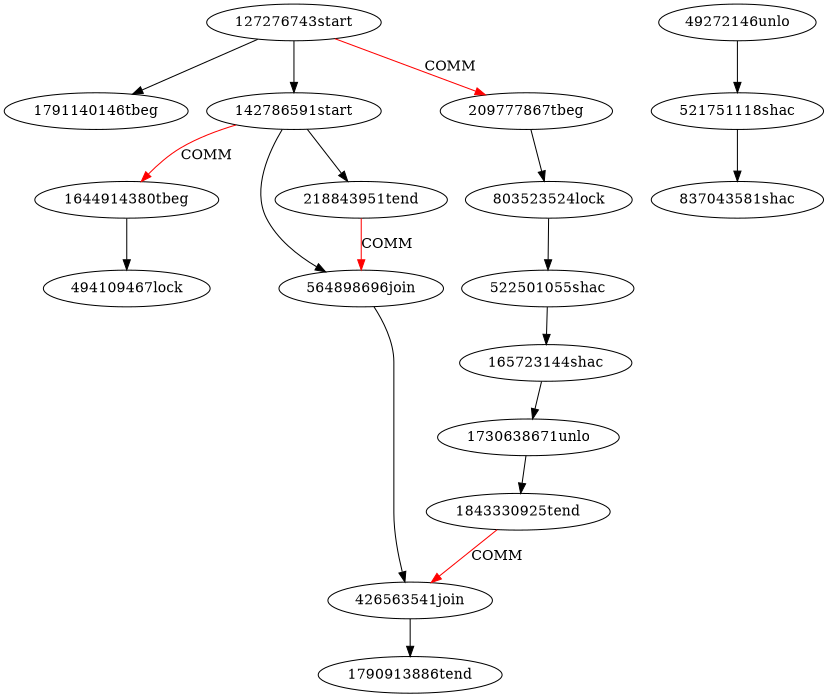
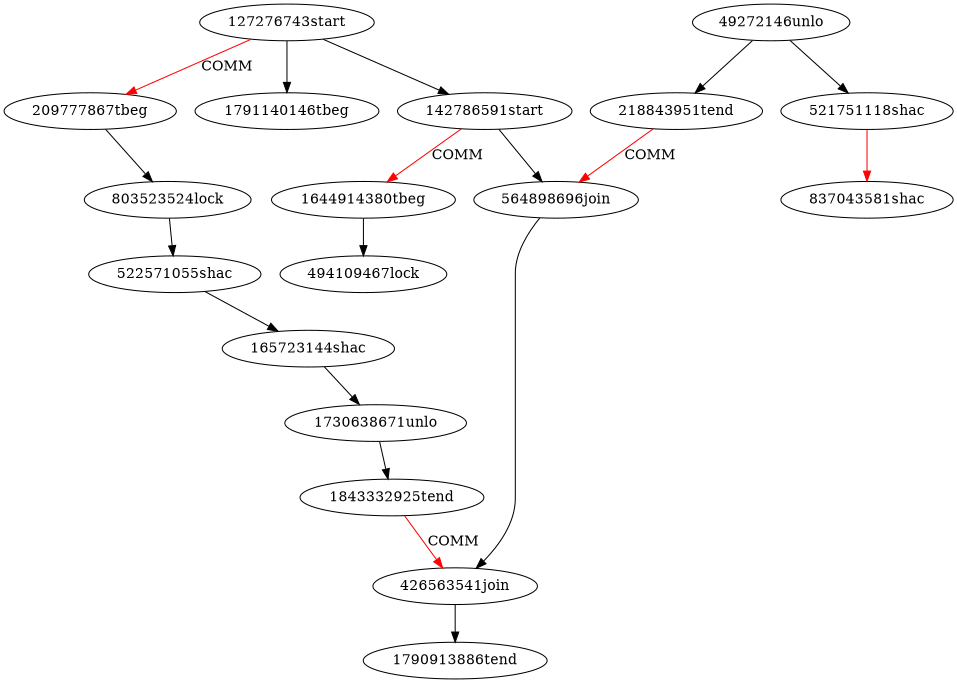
edge "521751118shac" -> "837043581shac": color black -> red
edge "142786591start" -> "218843951tend": now "49272146unlo" -> "218843951tend"
node "522501055shac": label "522501055shac" -> "522571055shac"
node "1843330925tend": label "1843330925tend" -> "1843332925tend"
